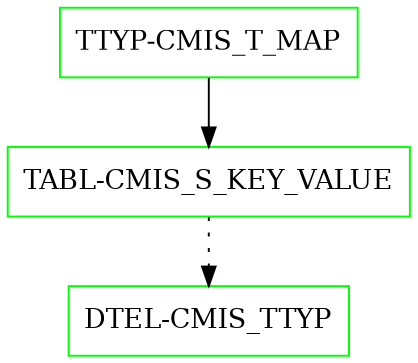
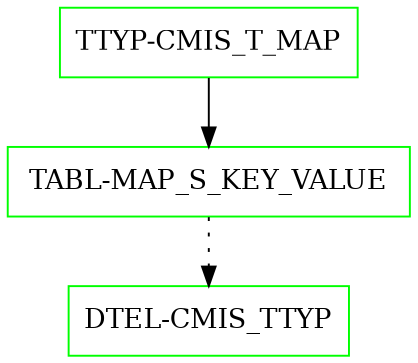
node "TABL-CMIS_S_KEY_VALUE": label "TABL-CMIS_S_KEY_VALUE" -> "TABL-MAP_S_KEY_VALUE"
